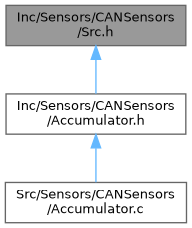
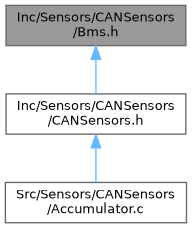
node "Inc/Sensors/CANSensors /Src.h": label "Inc/Sensors/CANSensors /Src.h" -> "Inc/Sensors/CANSensors /Bms.h"
node "Inc/Sensors/CANSensors /Accumulator.h": label "Inc/Sensors/CANSensors /Accumulator.h" -> "Inc/Sensors/CANSensors /CANSensors.h"
